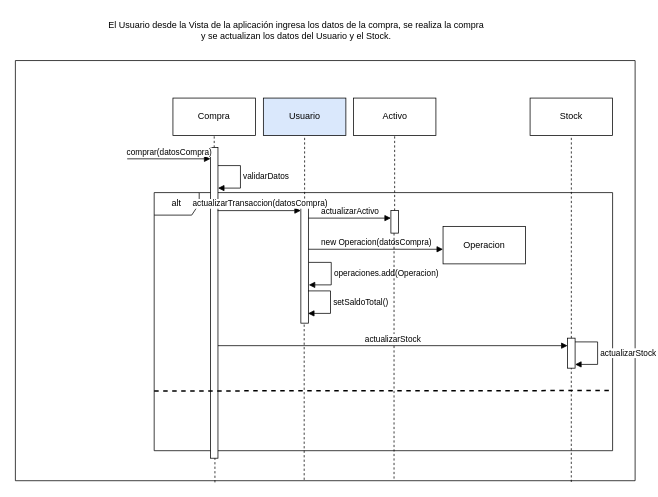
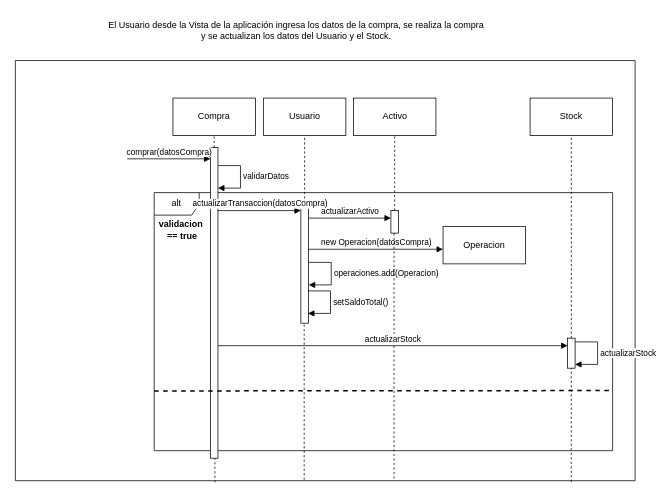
node "Usuario": fillcolor #dae8fc -> #ffffff
node "validacion == true": added
